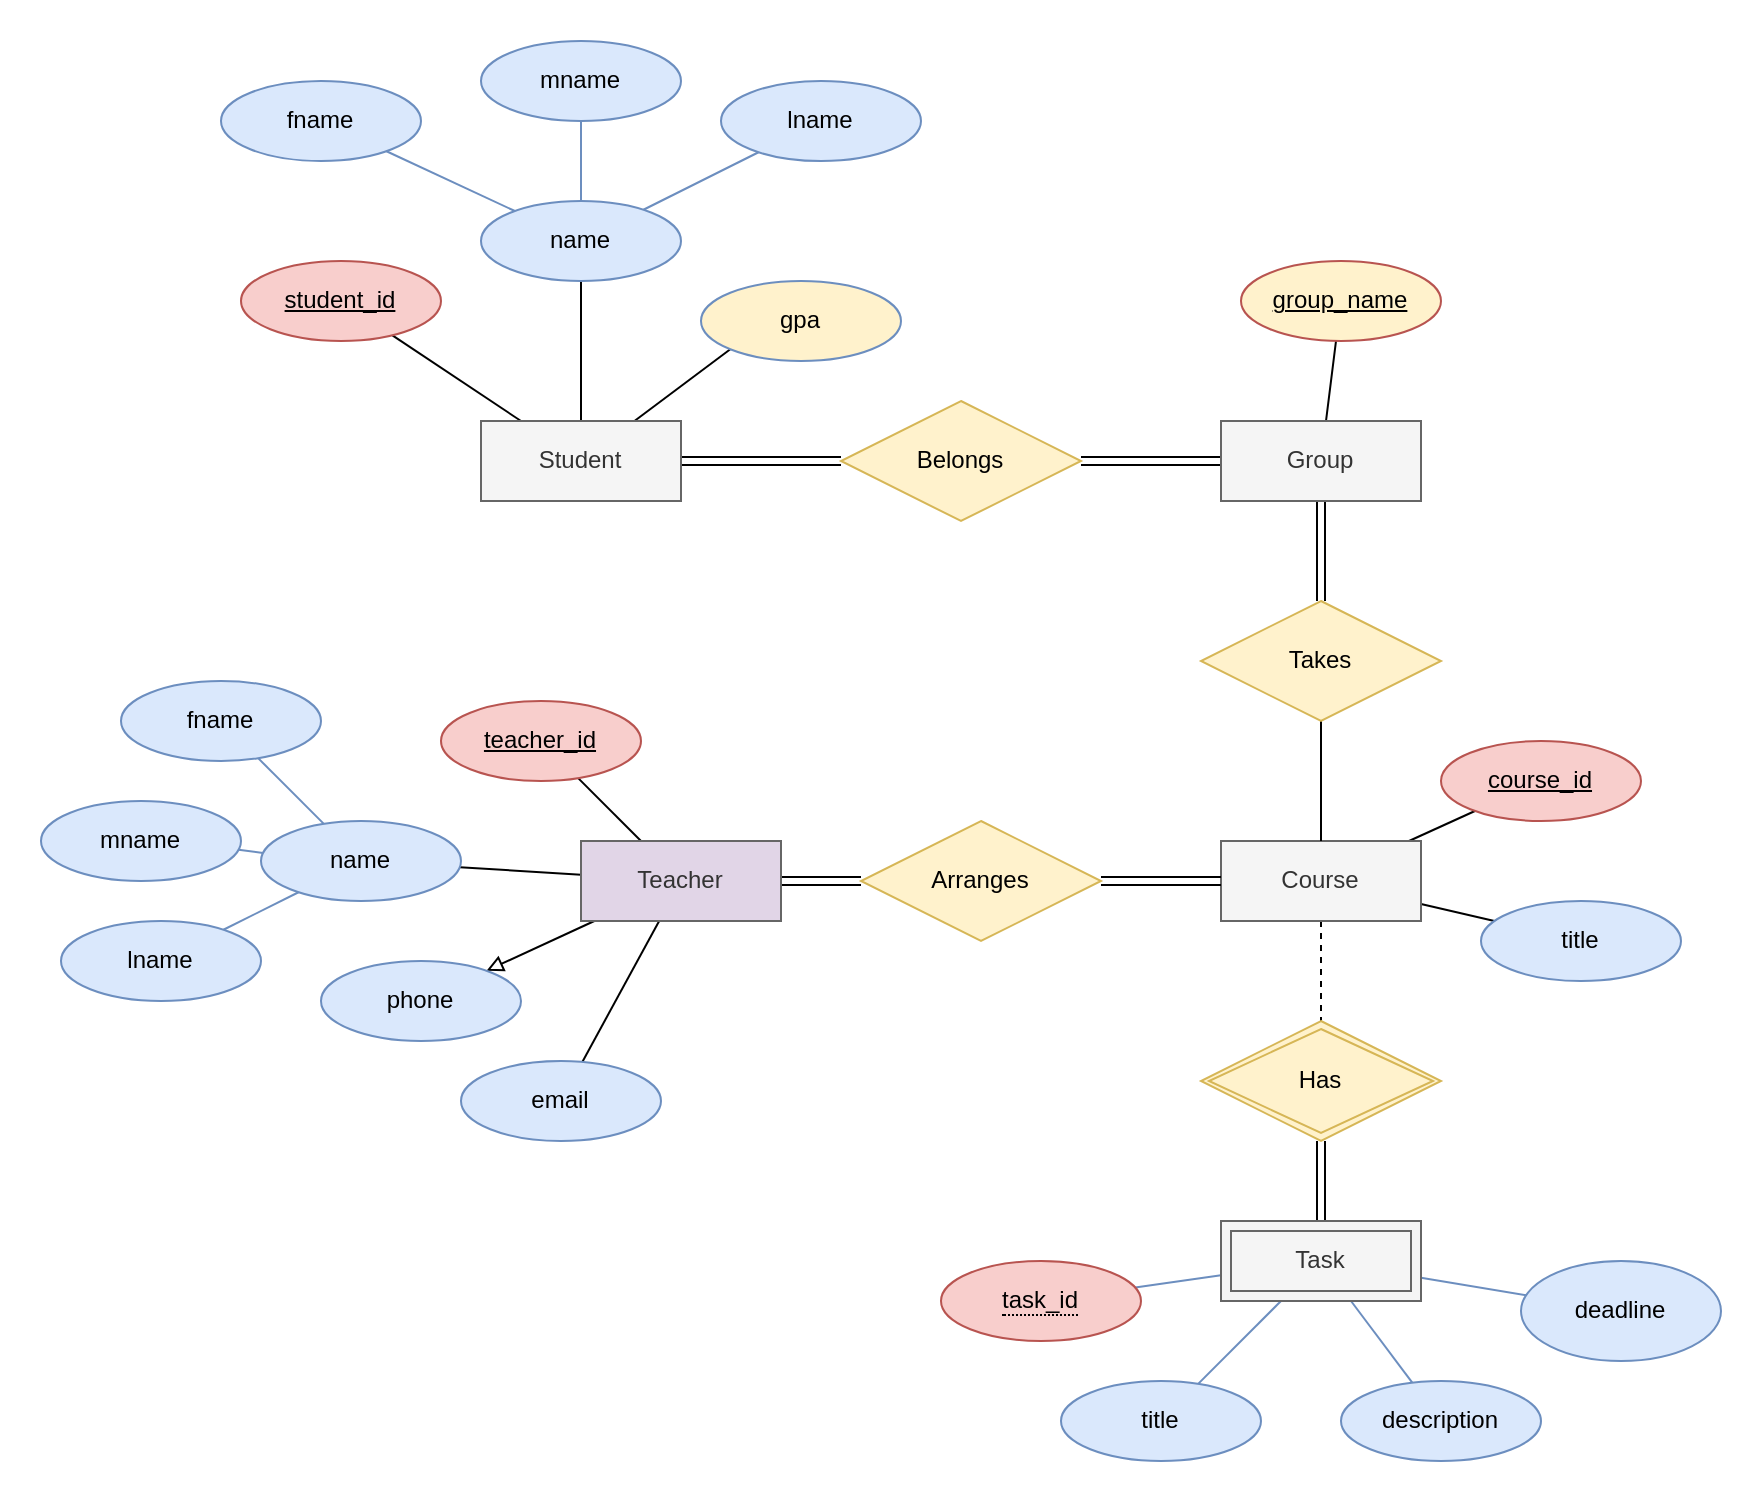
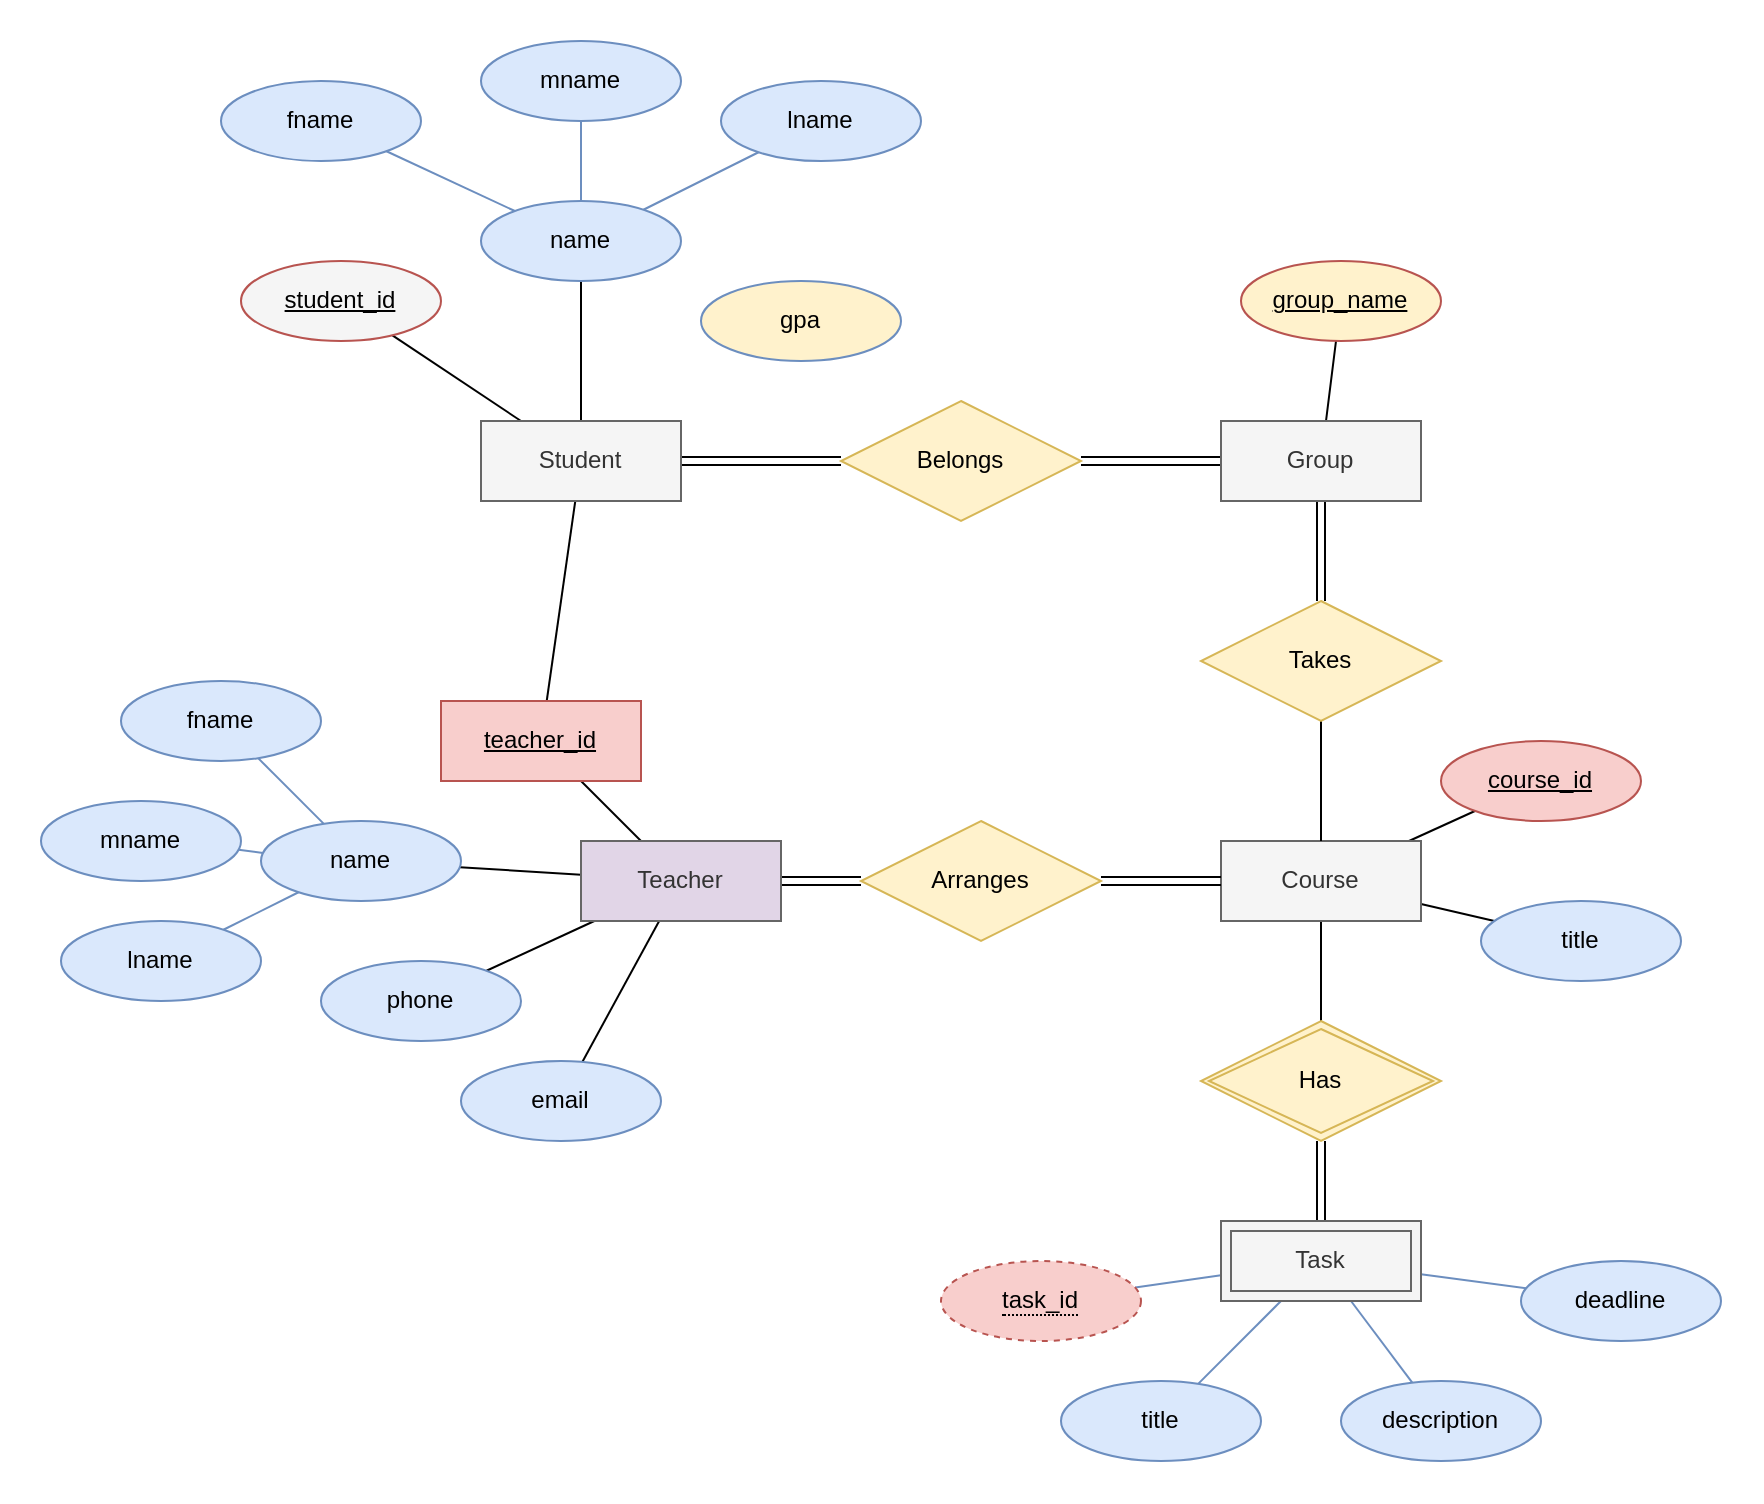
node "student_id": fillcolor #f8cecc -> #f5f5f5
edge "gpa" -- "Student": now "teacher_id" -- "Student"
node "teacher_id": shape ellipse -> rectangle
edge "Teacher" -> "phone": arrowhead block -> none
edge "Course" -- "Has": style dashed -> solid
node "task_id": style solid -> dashed
node "deadline": size 200x100 -> 200x80
